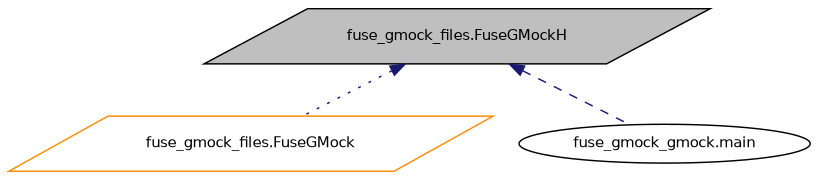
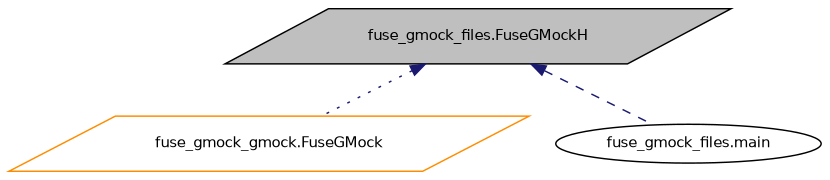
node "fuse_gmock_files.FuseGMock": label "fuse_gmock_files.FuseGMock" -> "fuse_gmock_gmock.FuseGMock"
node "fuse_gmock_gmock.main": label "fuse_gmock_gmock.main" -> "fuse_gmock_files.main"
